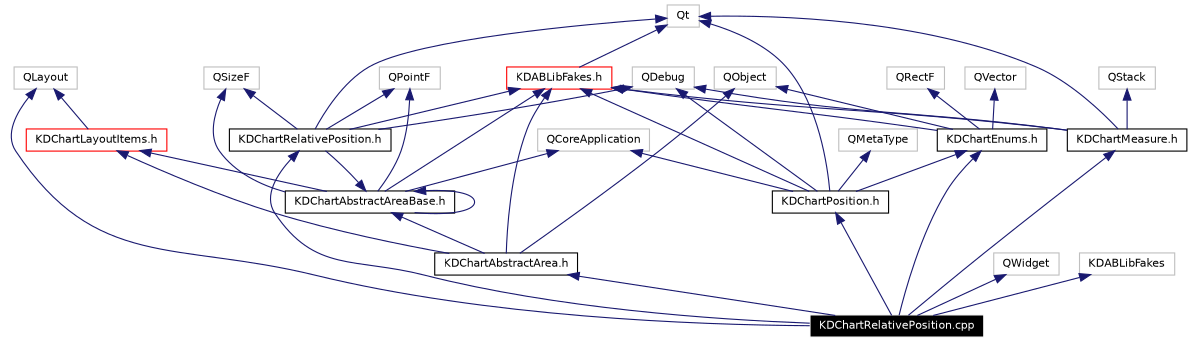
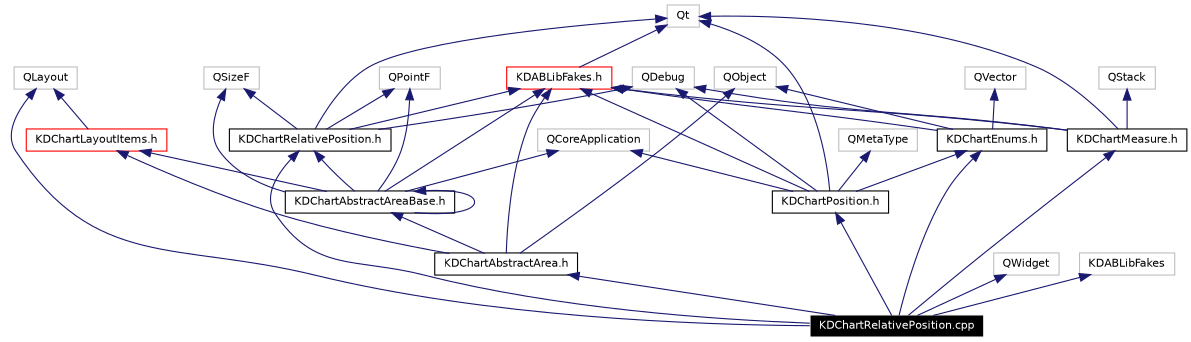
node "QRectF": removed
edge "KDChartRelativePosition.h" -> "KDChartAbstractAreaBase.h": reversed
